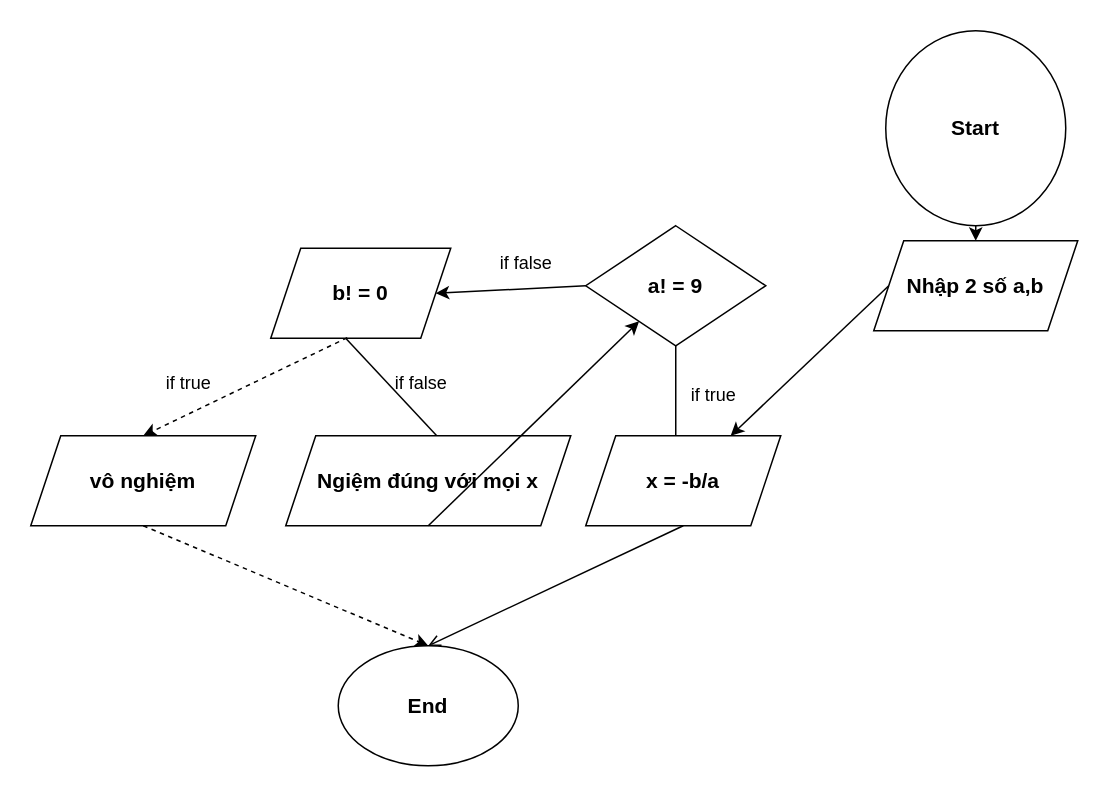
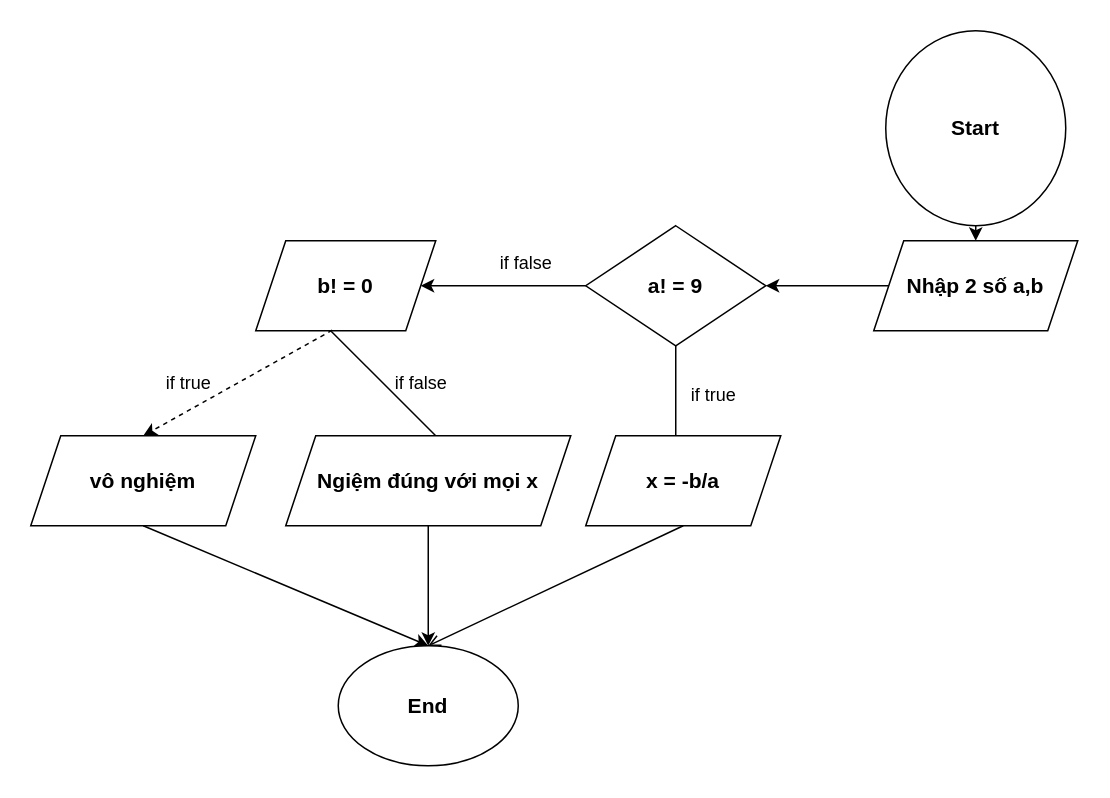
node "b! = 0": moved (361, 293) -> (346, 286)
edge "Nhập 2 số a,b" -> "x = -b/a": now "Nhập 2 số a,b" -> "a! = 9"
edge "Ngiệm đúng với mọi x" -> "a! = 9": now "Ngiệm đúng với mọi x" -> "End"
edge "vô nghiệm" -> "End": style dashed -> solid
